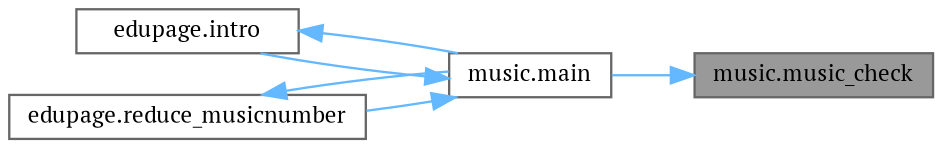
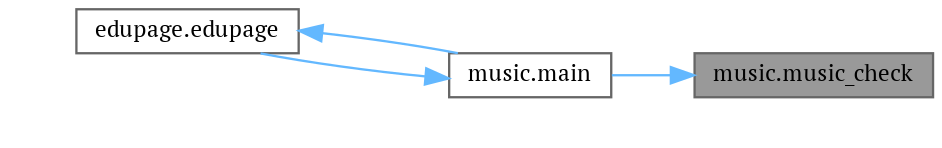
node "edupage.intro": label "edupage.intro" -> "edupage.edupage"
node "edupage.reduce_musicnumber": removed
